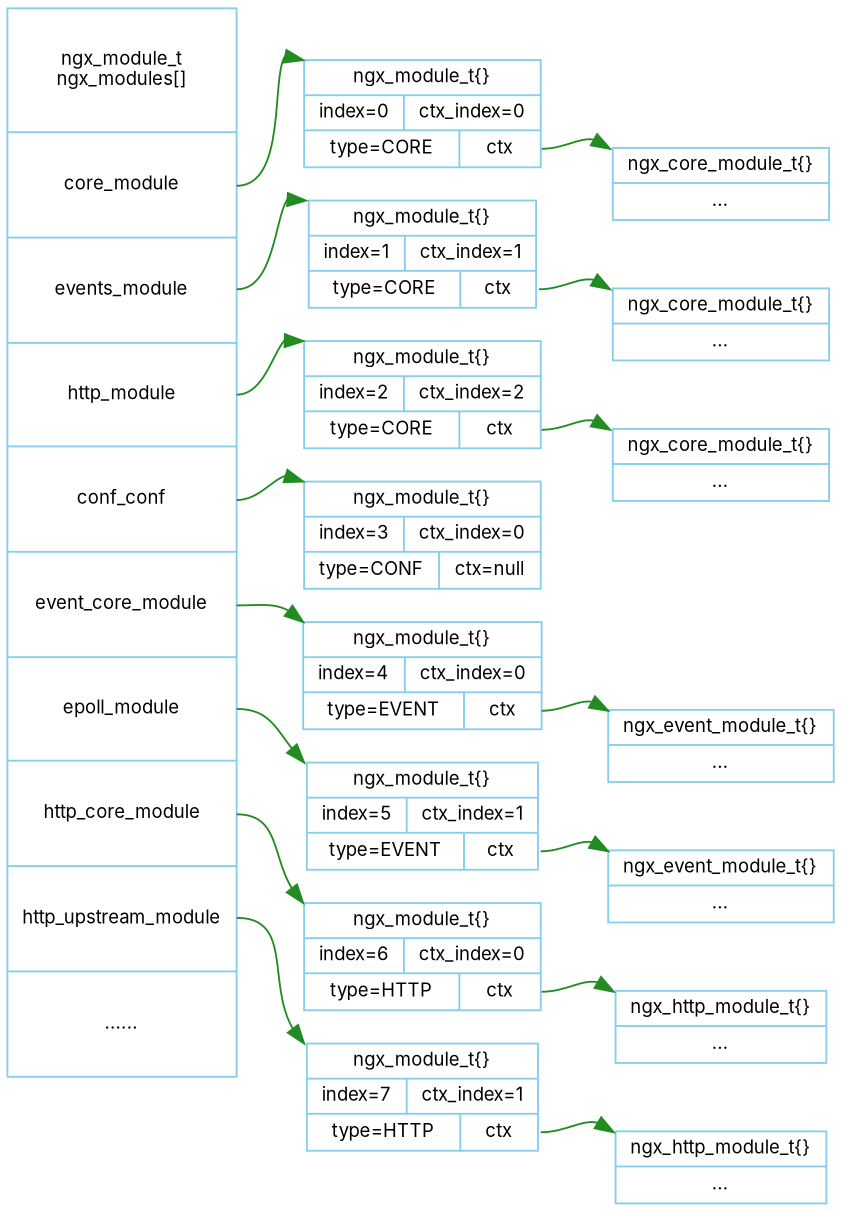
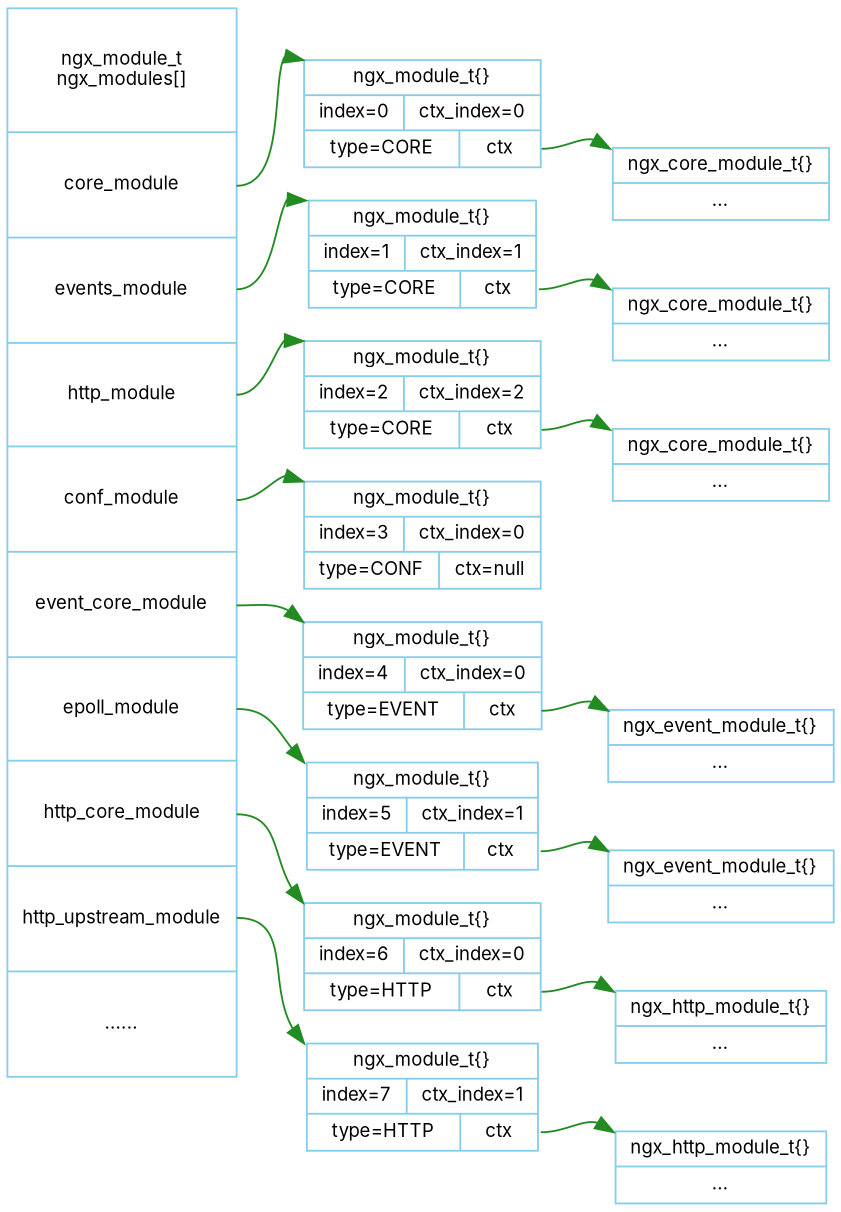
node "ngx_module_t": text "conf_conf" -> "conf_module"
